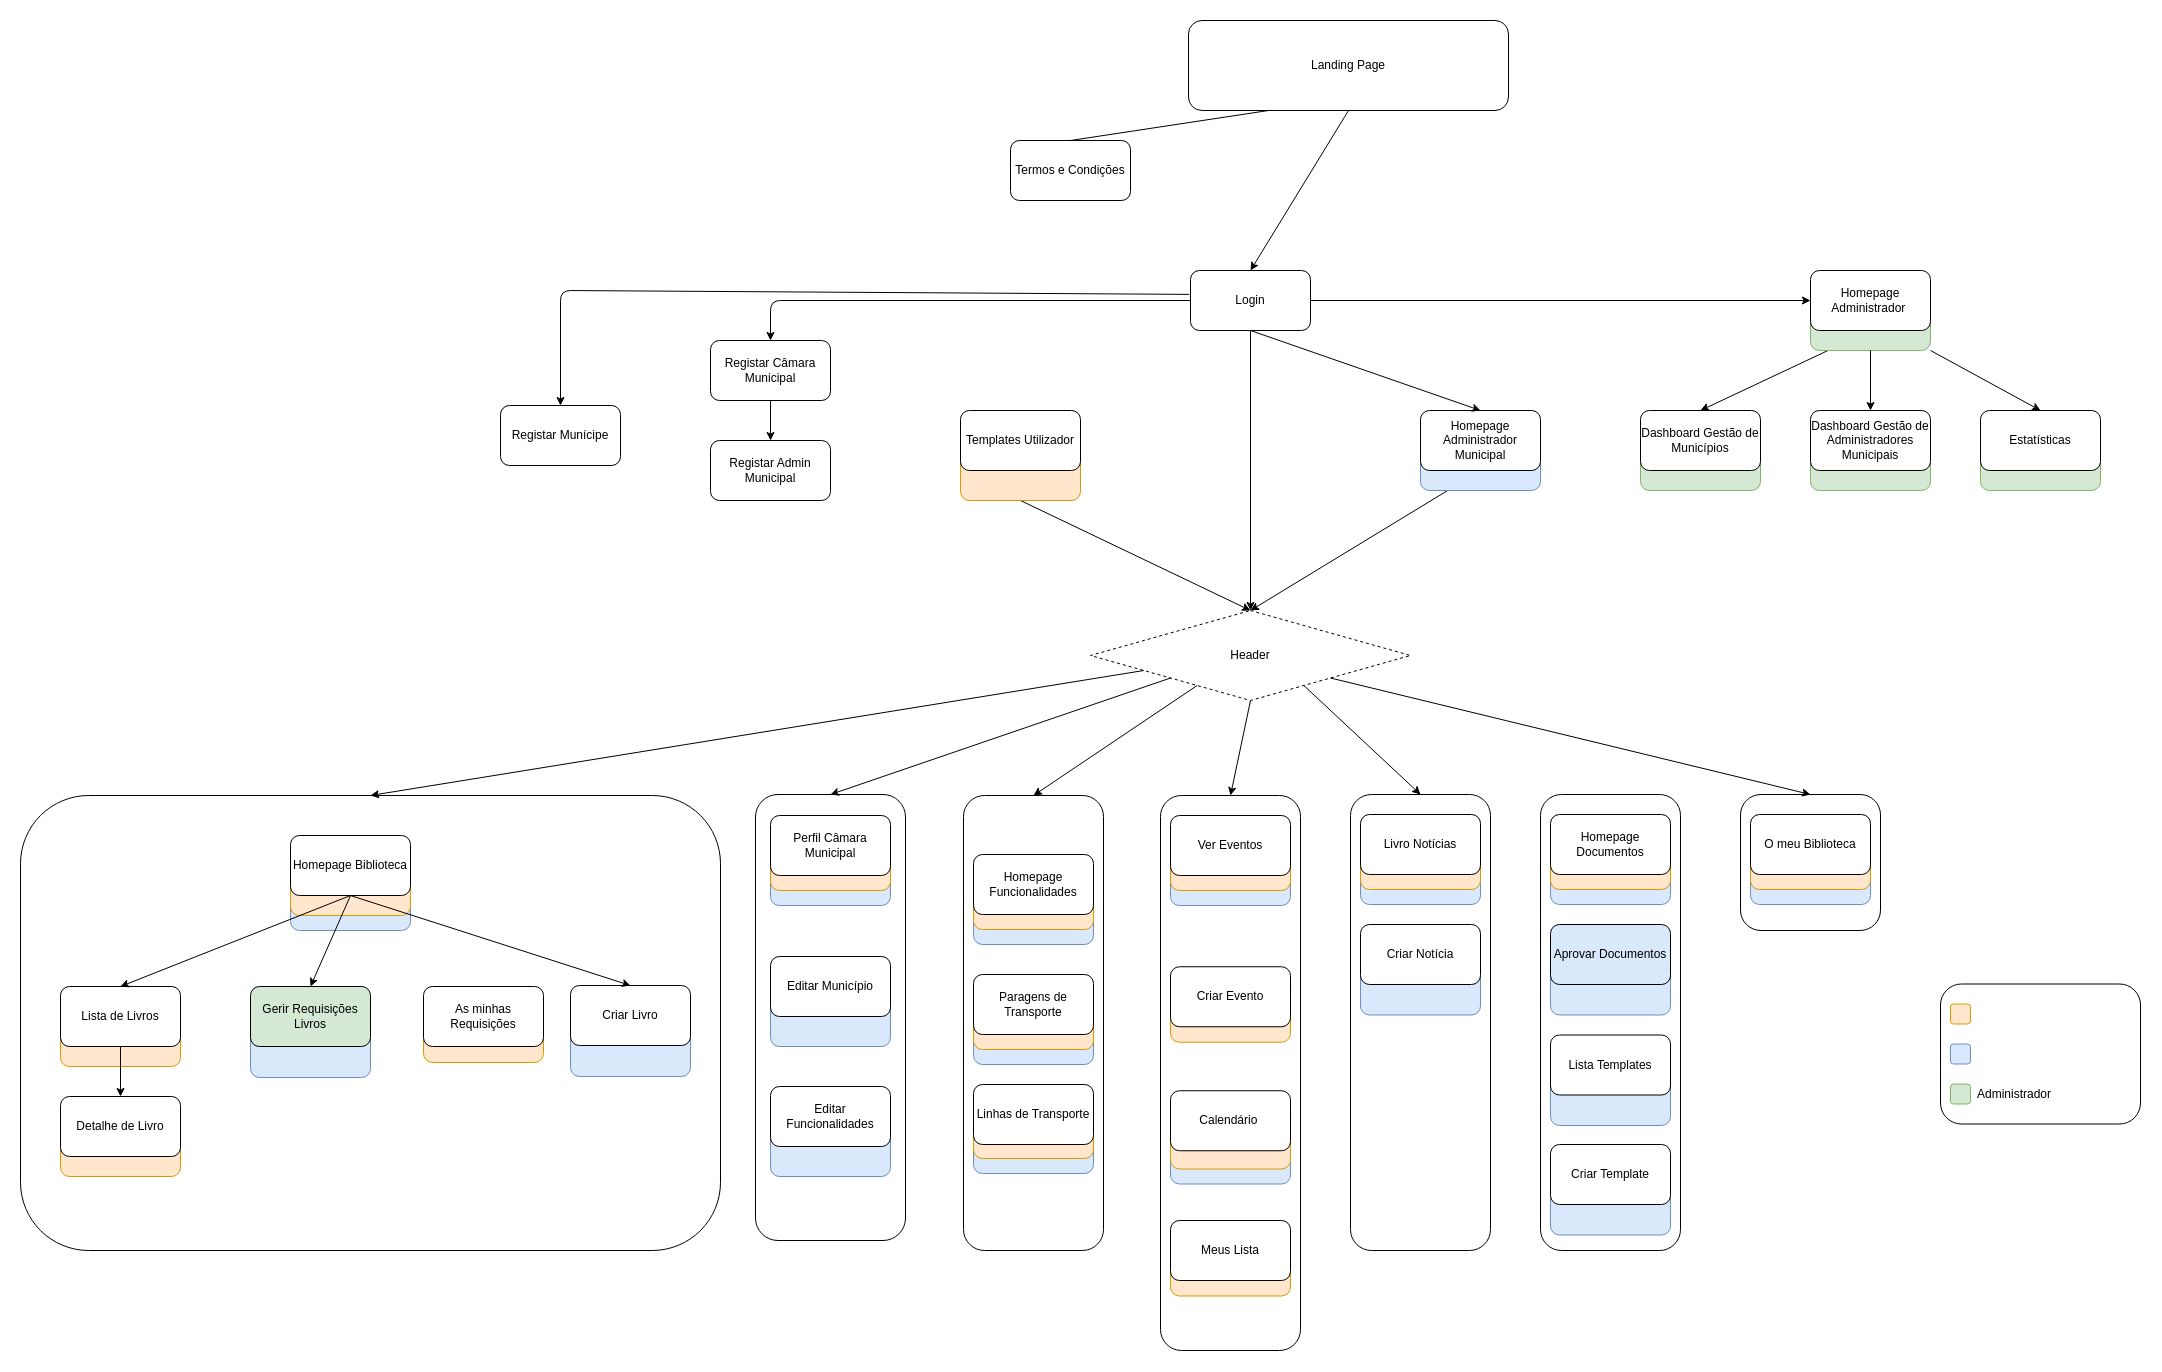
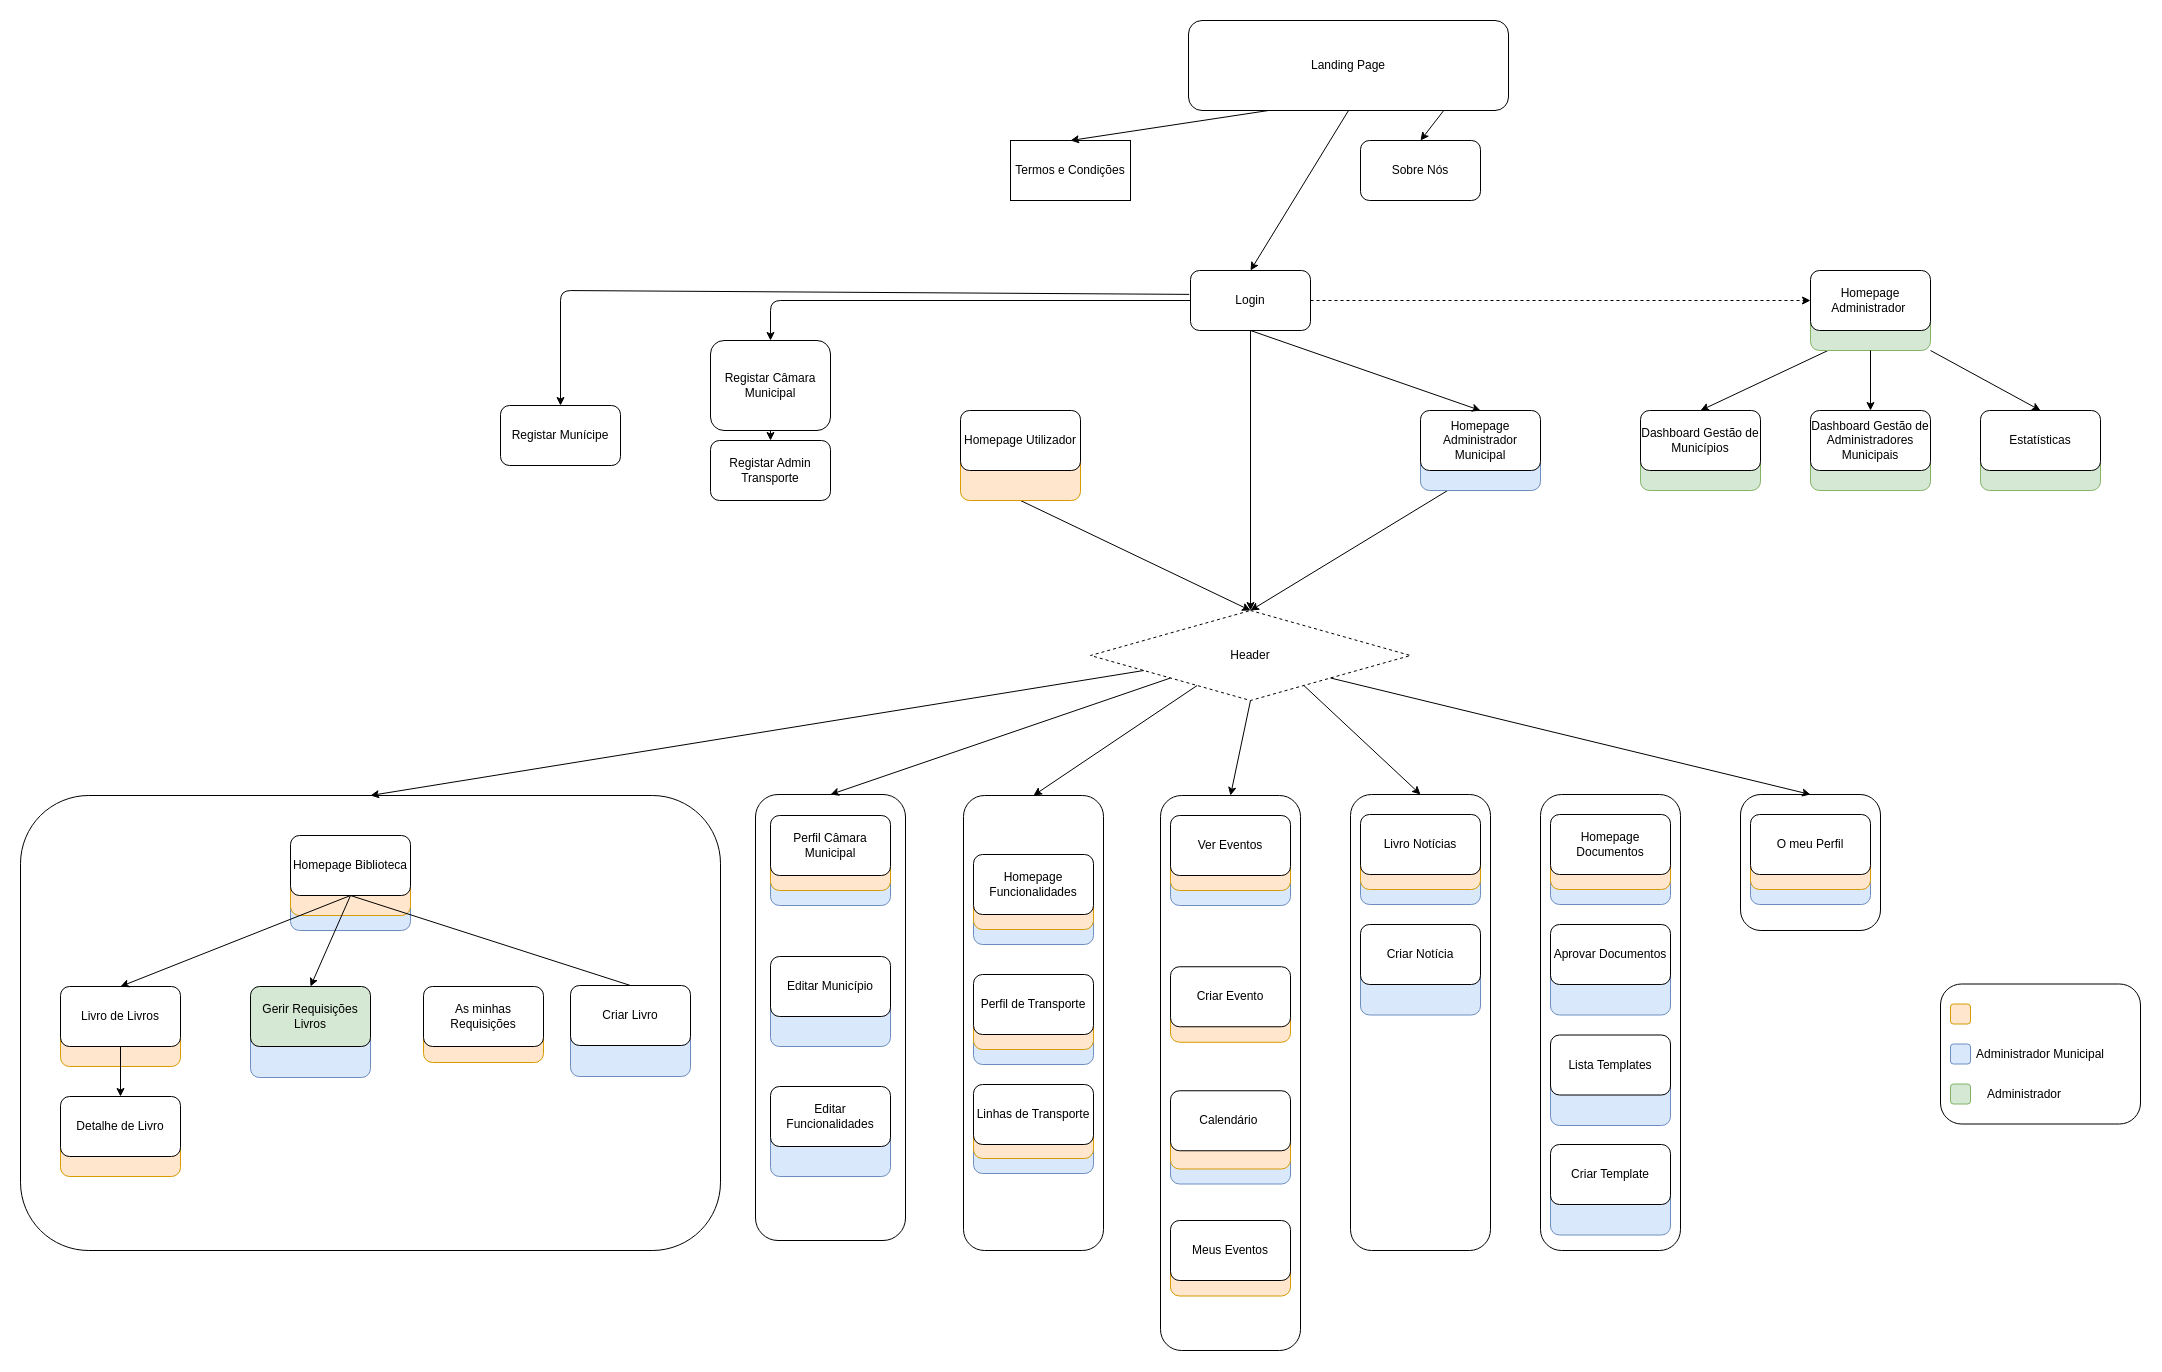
edge "Landing Page" -> "Sobre Nós": added
edge "Landing Page" -- "Termos e Condições": arrowhead none -> classic
node "Termos e Condições": shape rounded rectangle -> rectangle
node "Sobre Nós": added
edge "Login" -> "Homepage Administrador": style solid -> dashed
node "Registar Câmara Municipal": size 120x60 -> 120x90
node "Templates Utilizador": label "Templates Utilizador" -> "Homepage Utilizador"
node "Registar Admin Municipal": label "Registar Admin Municipal" -> "Registar Admin Transporte"
node "O meu Biblioteca": label "O meu Biblioteca" -> "O meu Perfil"
node "Aprovar Documentos": fillcolor #dae8fc -> #ffffff
edge "Homepage Biblioteca" -> "Criar Livro": arrowhead classic -> none
node "Paragens de Transporte": label "Paragens de Transporte" -> "Perfil de Transporte"
node "Lista de Livros": label "Lista de Livros" -> "Livro de Livros"
node "Administrador Municipal": added
node "Administrador": moved (2046, 1094) -> (2056, 1094)
node "Meus Lista": label "Meus Lista" -> "Meus Eventos"
